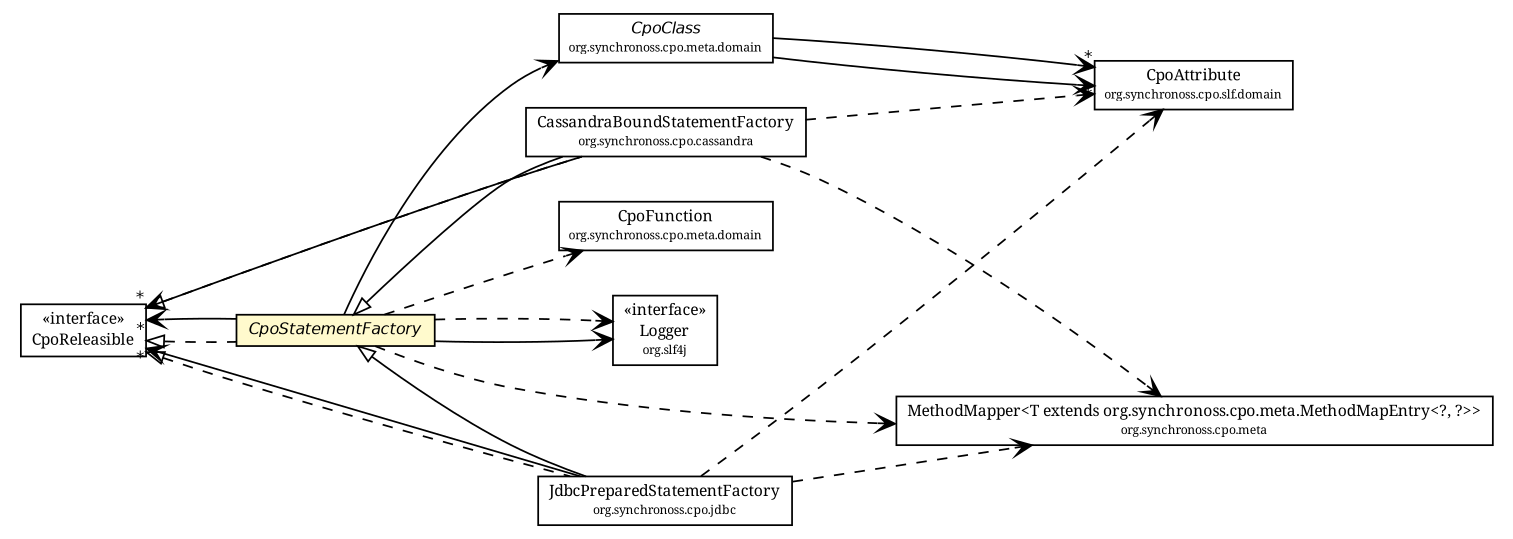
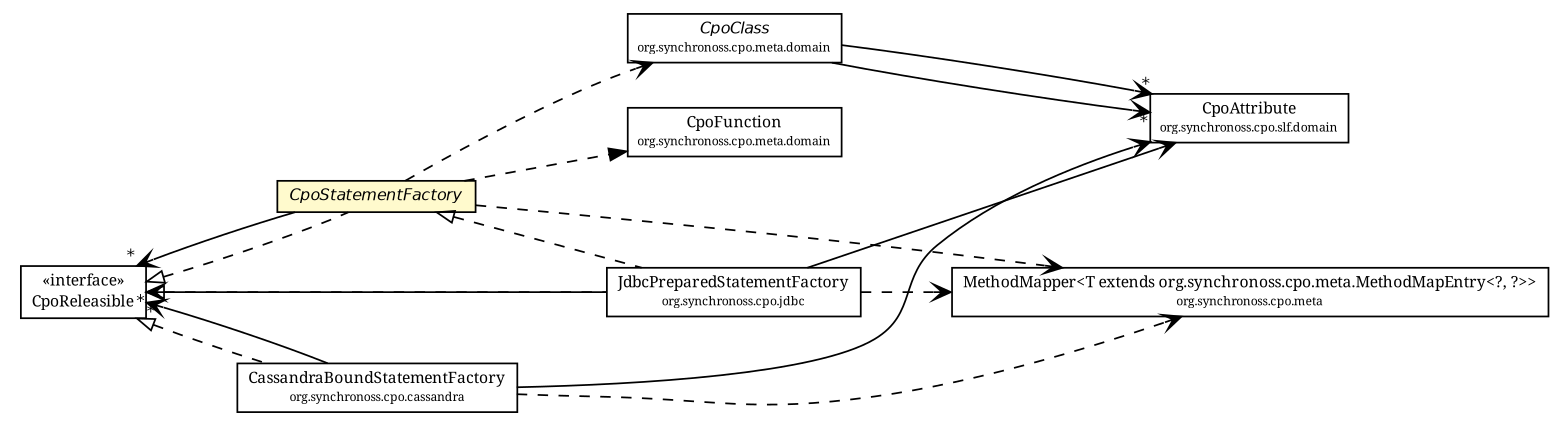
edge "CassandraBoundStatementFactory" -> "CpoAttribute": style dashed -> solid
edge "CpoStatementFactory" -> "CpoClass": style solid -> dashed
edge "CassandraBoundStatementFactory" -> "CpoStatementFactory": removed
edge "CpoStatementFactory" -> "CpoFunction": arrowhead open -> normal
edge "JdbcPreparedStatementFactory" -> "CpoAttribute": style dashed -> solid
node "Logger": removed
edge "JdbcPreparedStatementFactory" -> "CpoStatementFactory": style solid -> dashed
